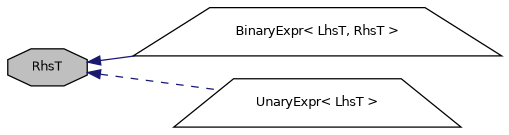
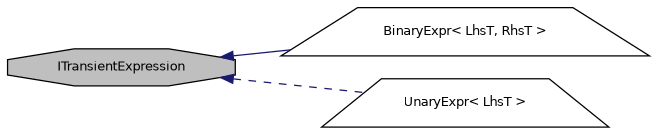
node "RhsT": label "RhsT" -> "ITransientExpression"
